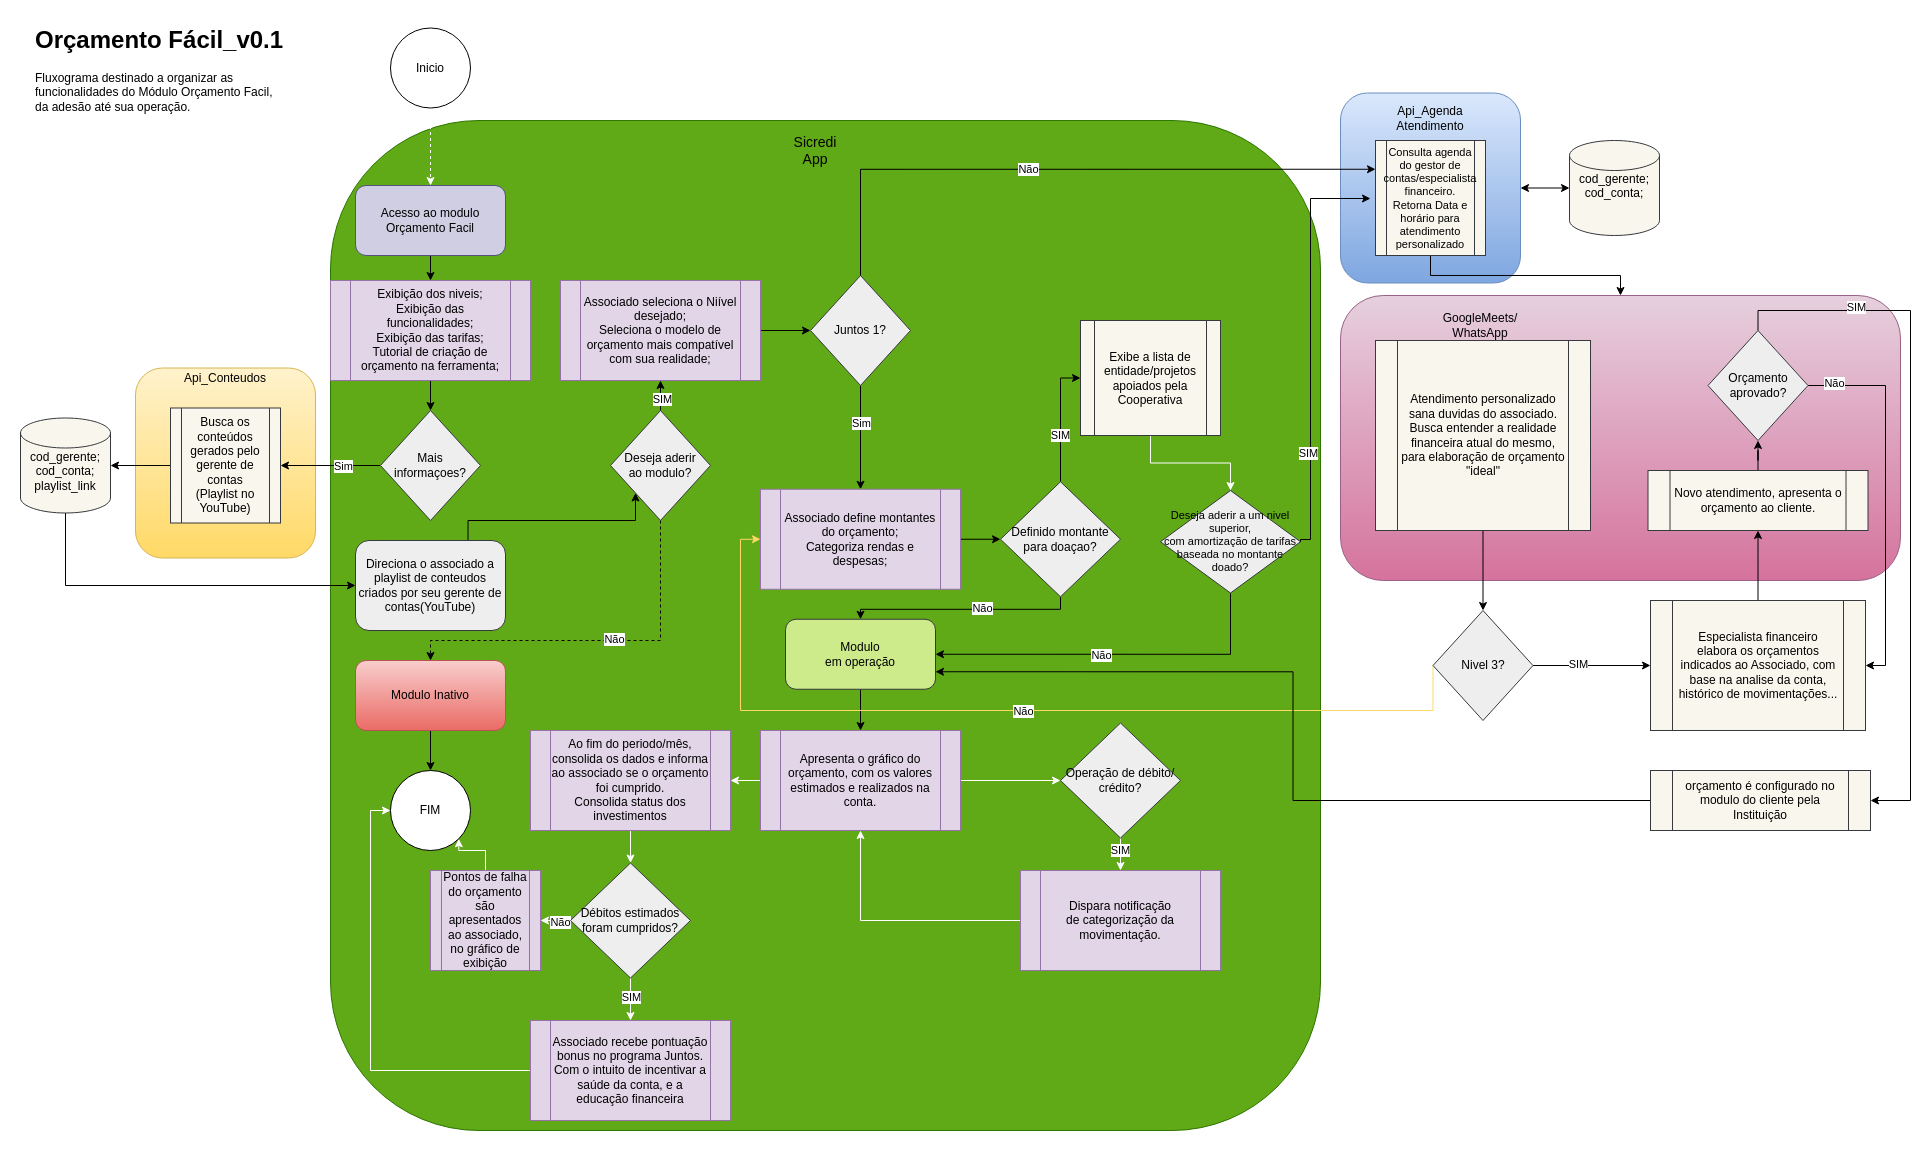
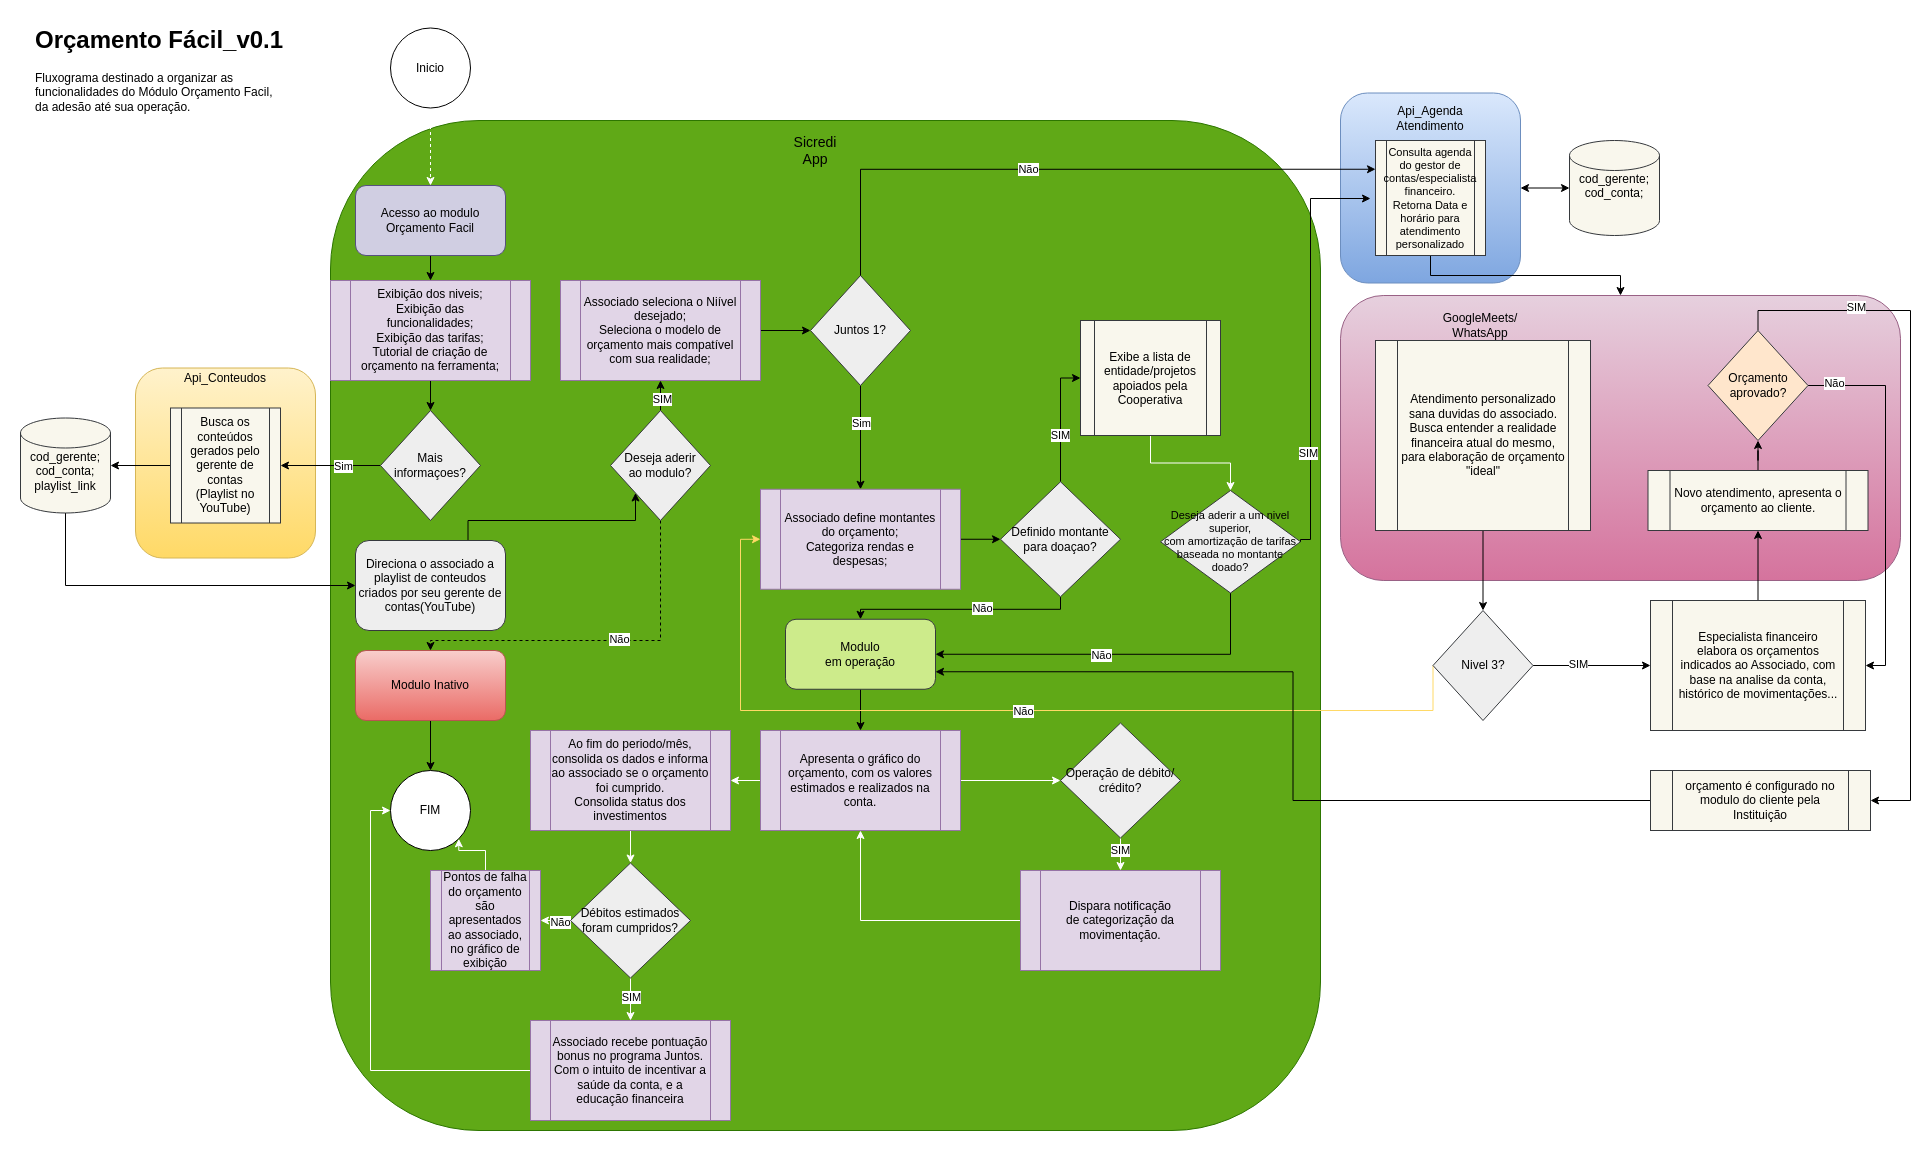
node "Orçamento aprovado?": fillcolor #eeeeee -> #ffe6cc
node "Modulo Inativo": moved (431, 696) -> (431, 686)
